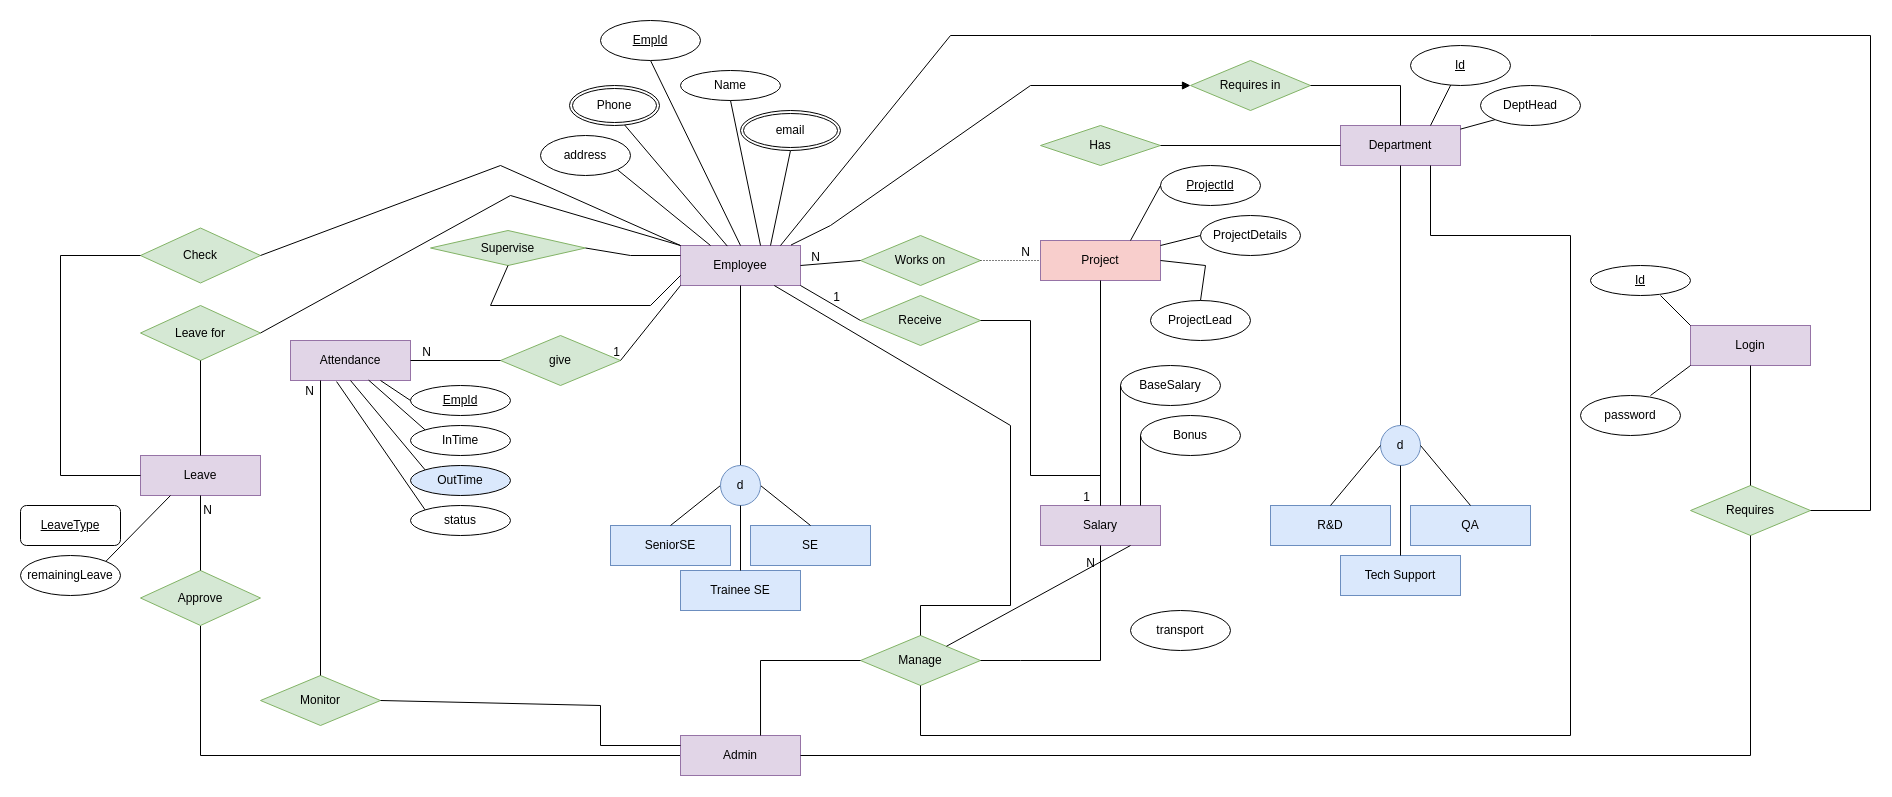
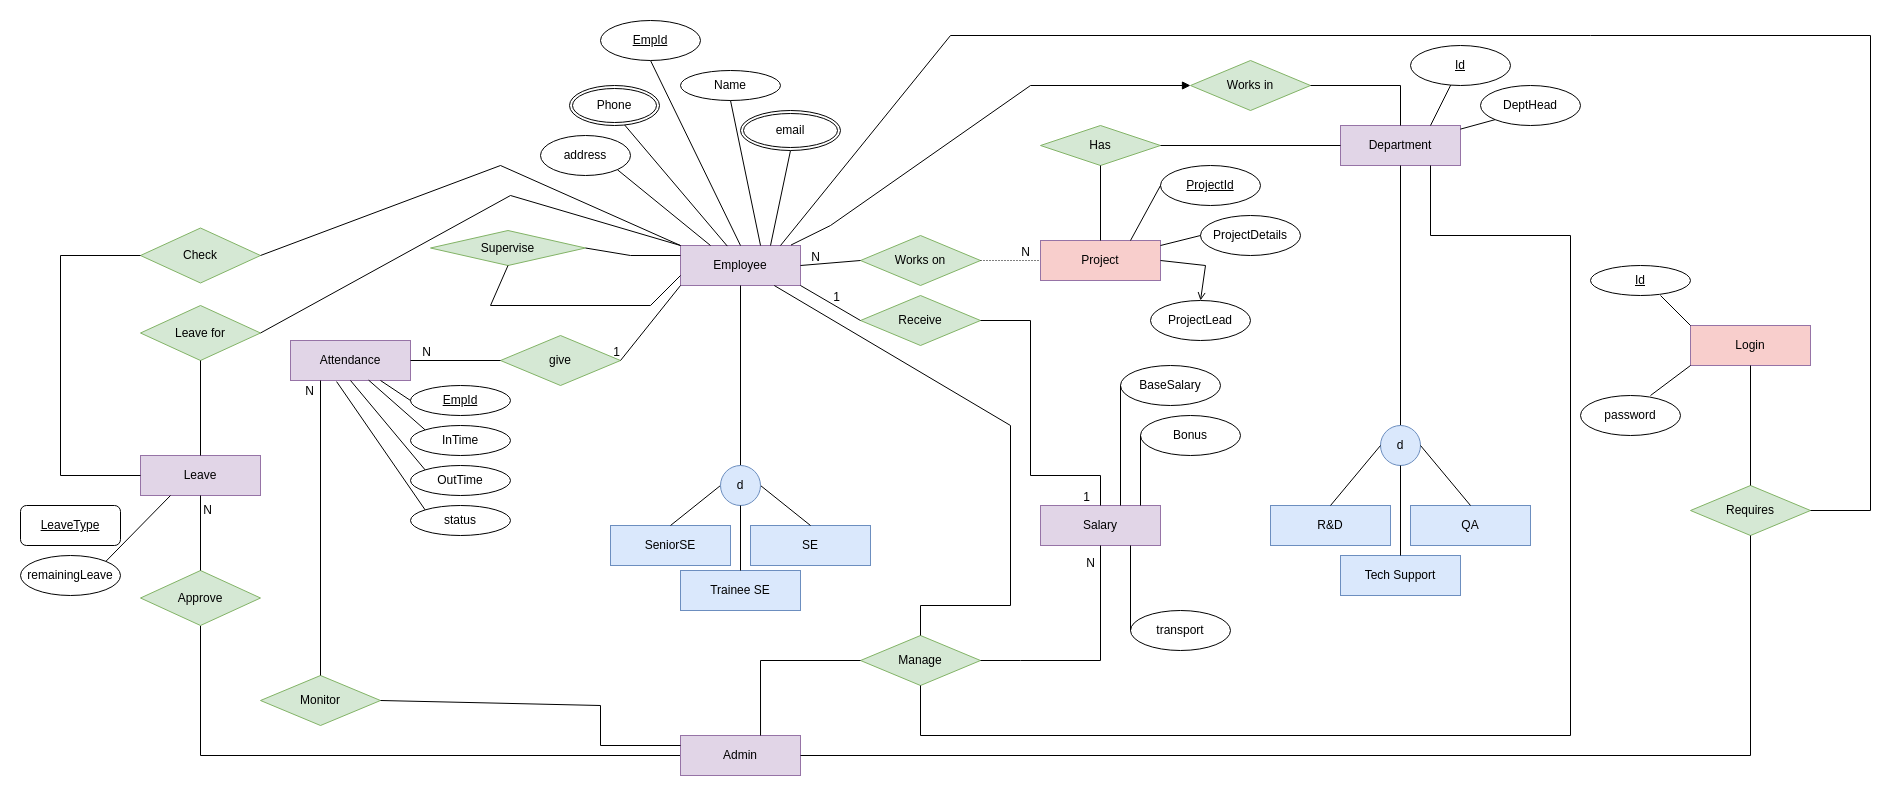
node "Requires in": label "Requires in" -> "Works in"
edge "Project" -- "ProjectLead": arrowhead none -> open
node "Login": fillcolor #e1d5e7 -> #f8cecc
edge "Project" -- "Salary": now "Project" -- "Has"
node "OutTime": fillcolor #dae8fc -> #ffffff
edge "Salary" -- "Manage": now "Salary" -- "transport"
